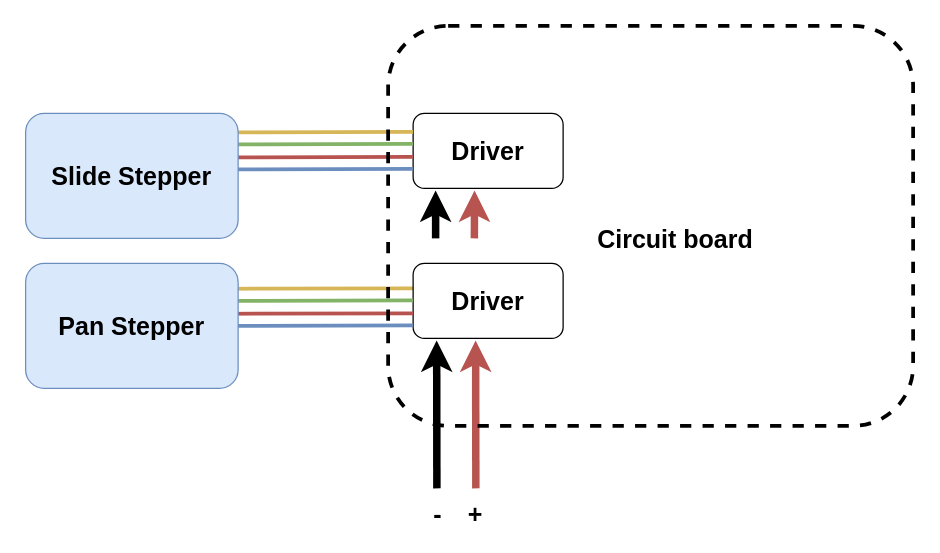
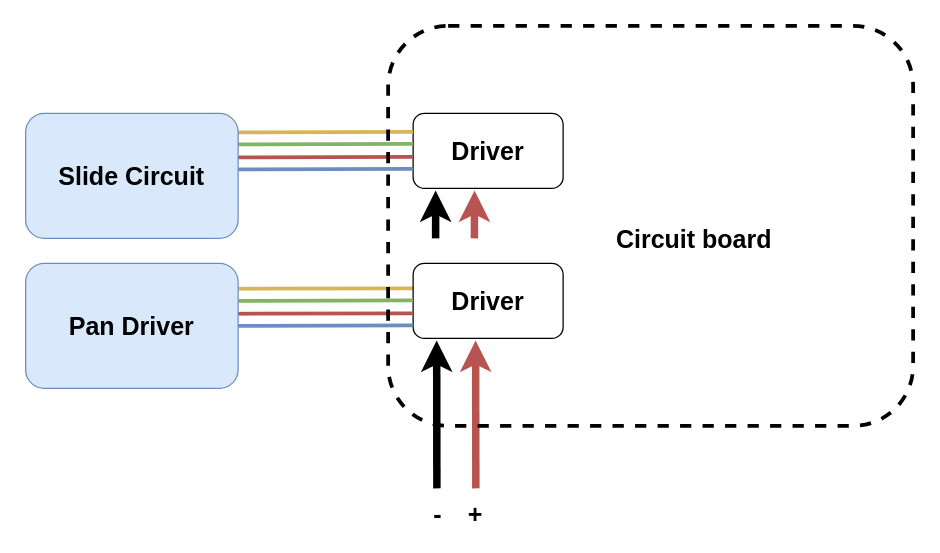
node "Slide Stepper": label "Slide Stepper" -> "Slide Circuit"
node "Circuit board": moved (676, 238) -> (694, 238)
node "Pan Stepper": label "Pan Stepper" -> "Pan Driver"
